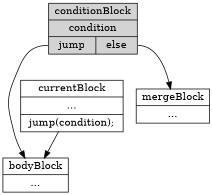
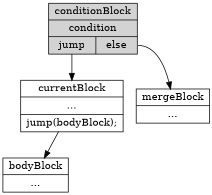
edge "conditionBlock" -> "bodyBlock": now "conditionBlock" -> "currentBlock"
node "currentBlock": text "jump(condition);" -> "jump(bodyBlock);"
